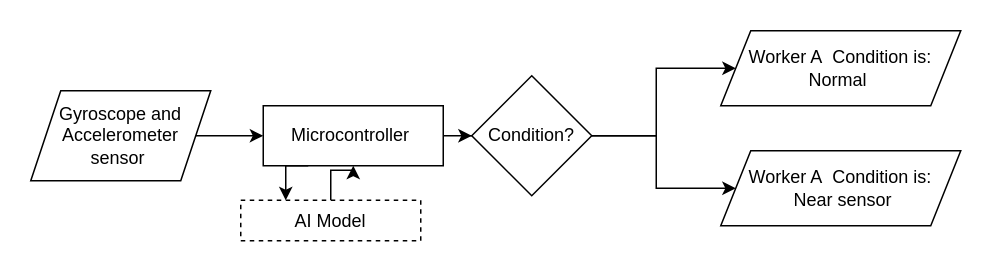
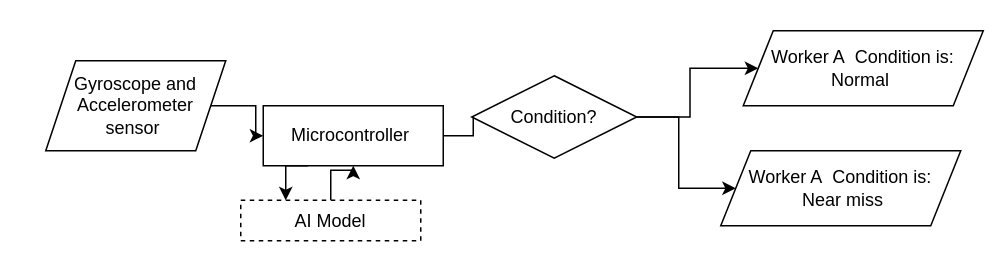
node "Worker A Condition is: Normal": moved (841, 68) -> (863, 68)
node "Gyroscope and Accelerometer sensor": moved (121, 136) -> (136, 106)
node "Condition?": size 120x120 -> 165x83
node "Worker A Condition is: Near sensor": label "Worker A Condition is: Near sensor" -> "Worker A Condition is: Near miss"
